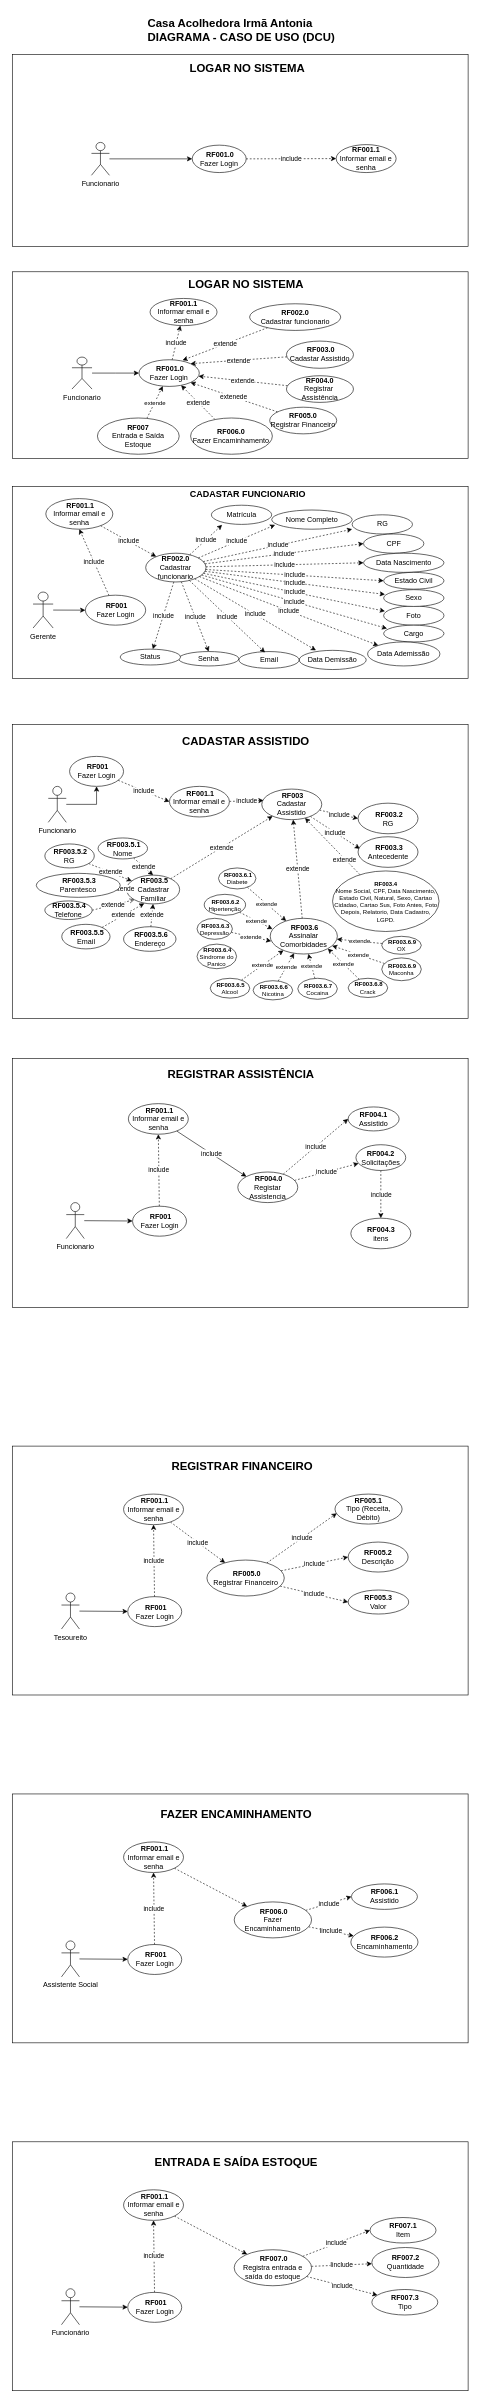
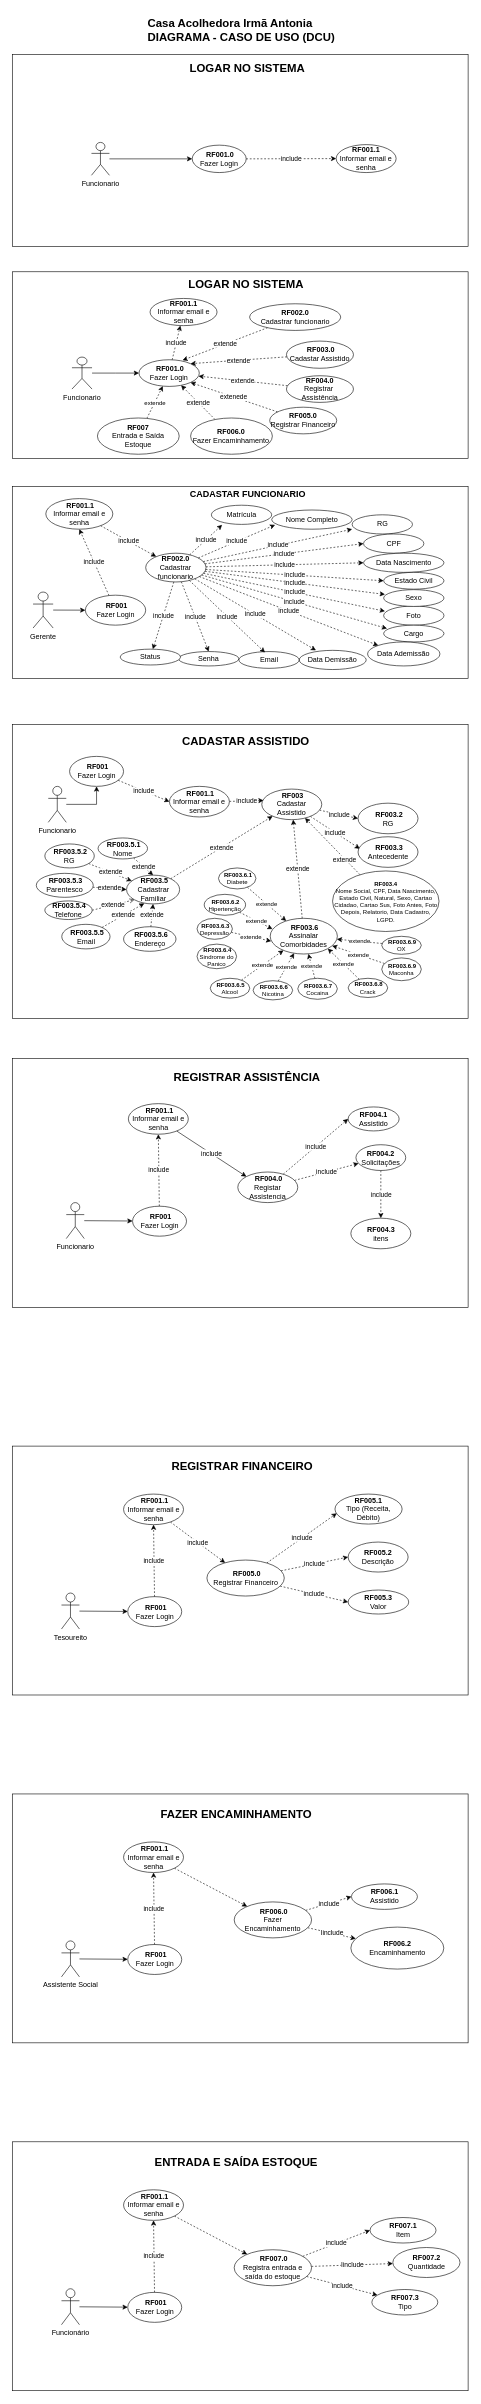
node "RF003.5.3 Parentesco": size 84x24 -> 57x24
node "REGISTRAR ASSISTÊNCIA": moved (241, 1074) -> (247, 1077)
node "RF006.2 Encaminhamento": size 67x30 -> 93x42
node "RF007.2 Quantidade": moved (406, 2263) -> (427, 2263)
